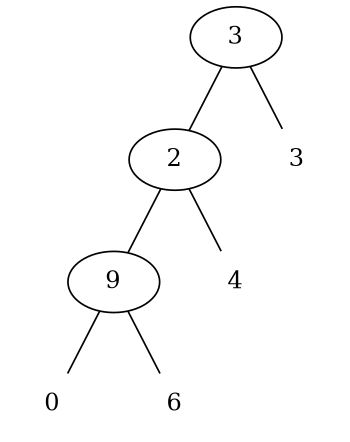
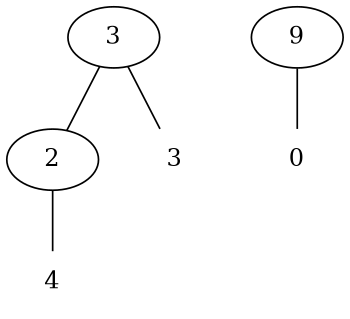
edge "2" -- "9": removed
node "6": removed
